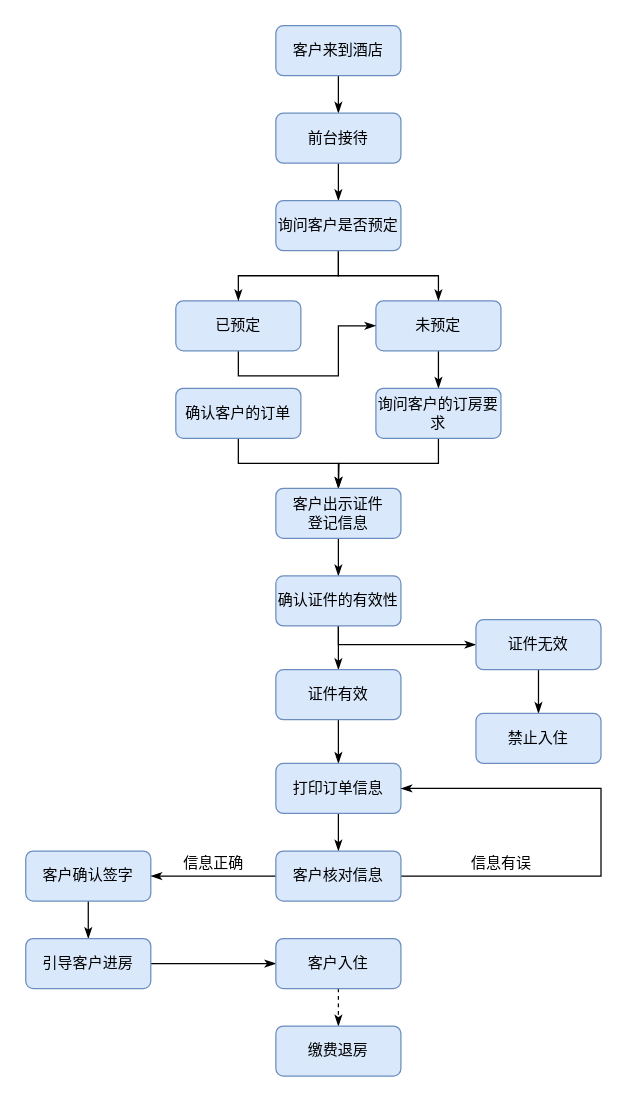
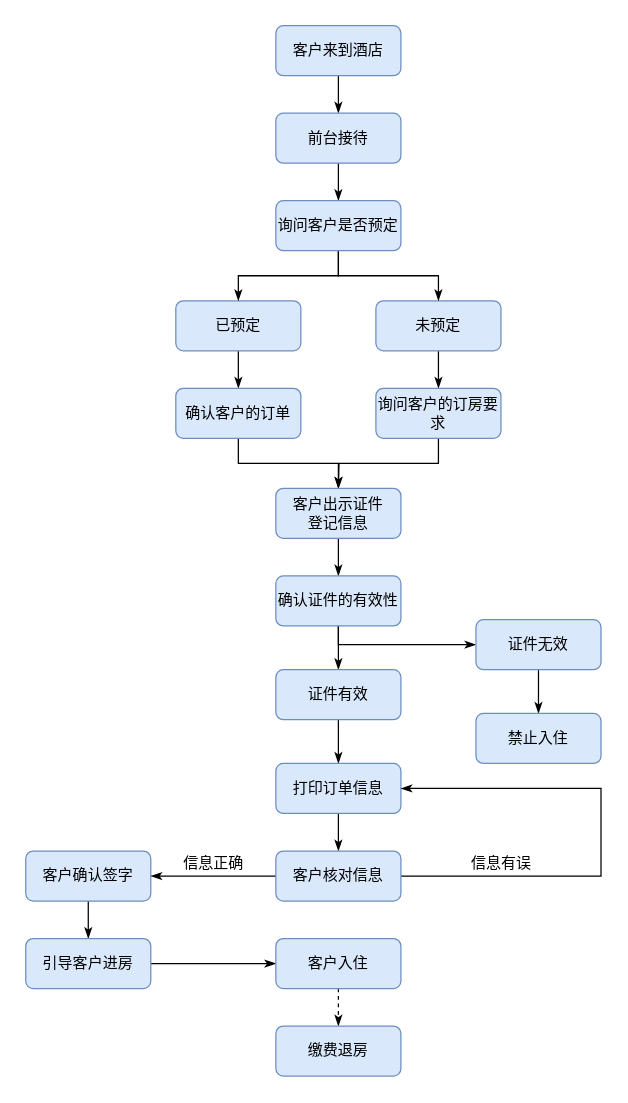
edge "已预定" -> "未预定": now "已预定" -> "确认客户的订单"
